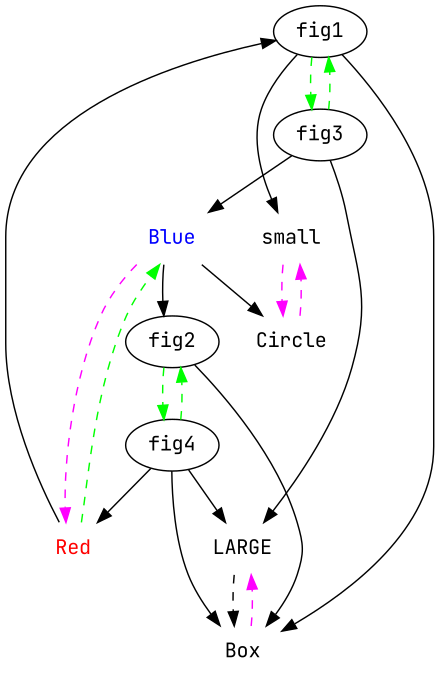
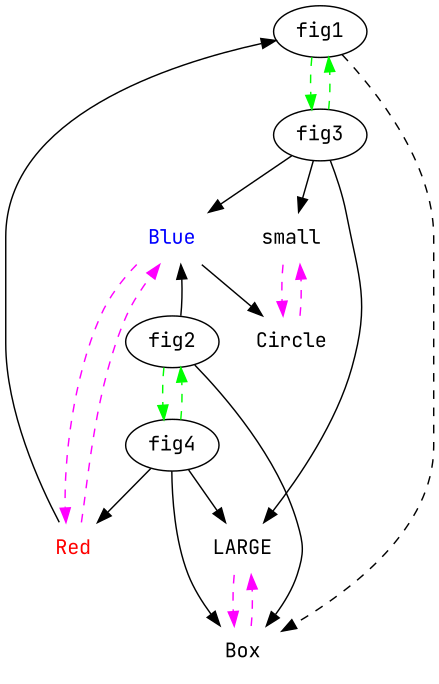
edge "fig1" -> "small": now "fig3" -> "small"
edge "Blue" -> "fig2": reversed
edge "fig1" -> "Box": style solid -> dashed
edge "Red" -> "Blue": color green -> magenta
edge "LARGE" -> "Box": color black -> magenta
